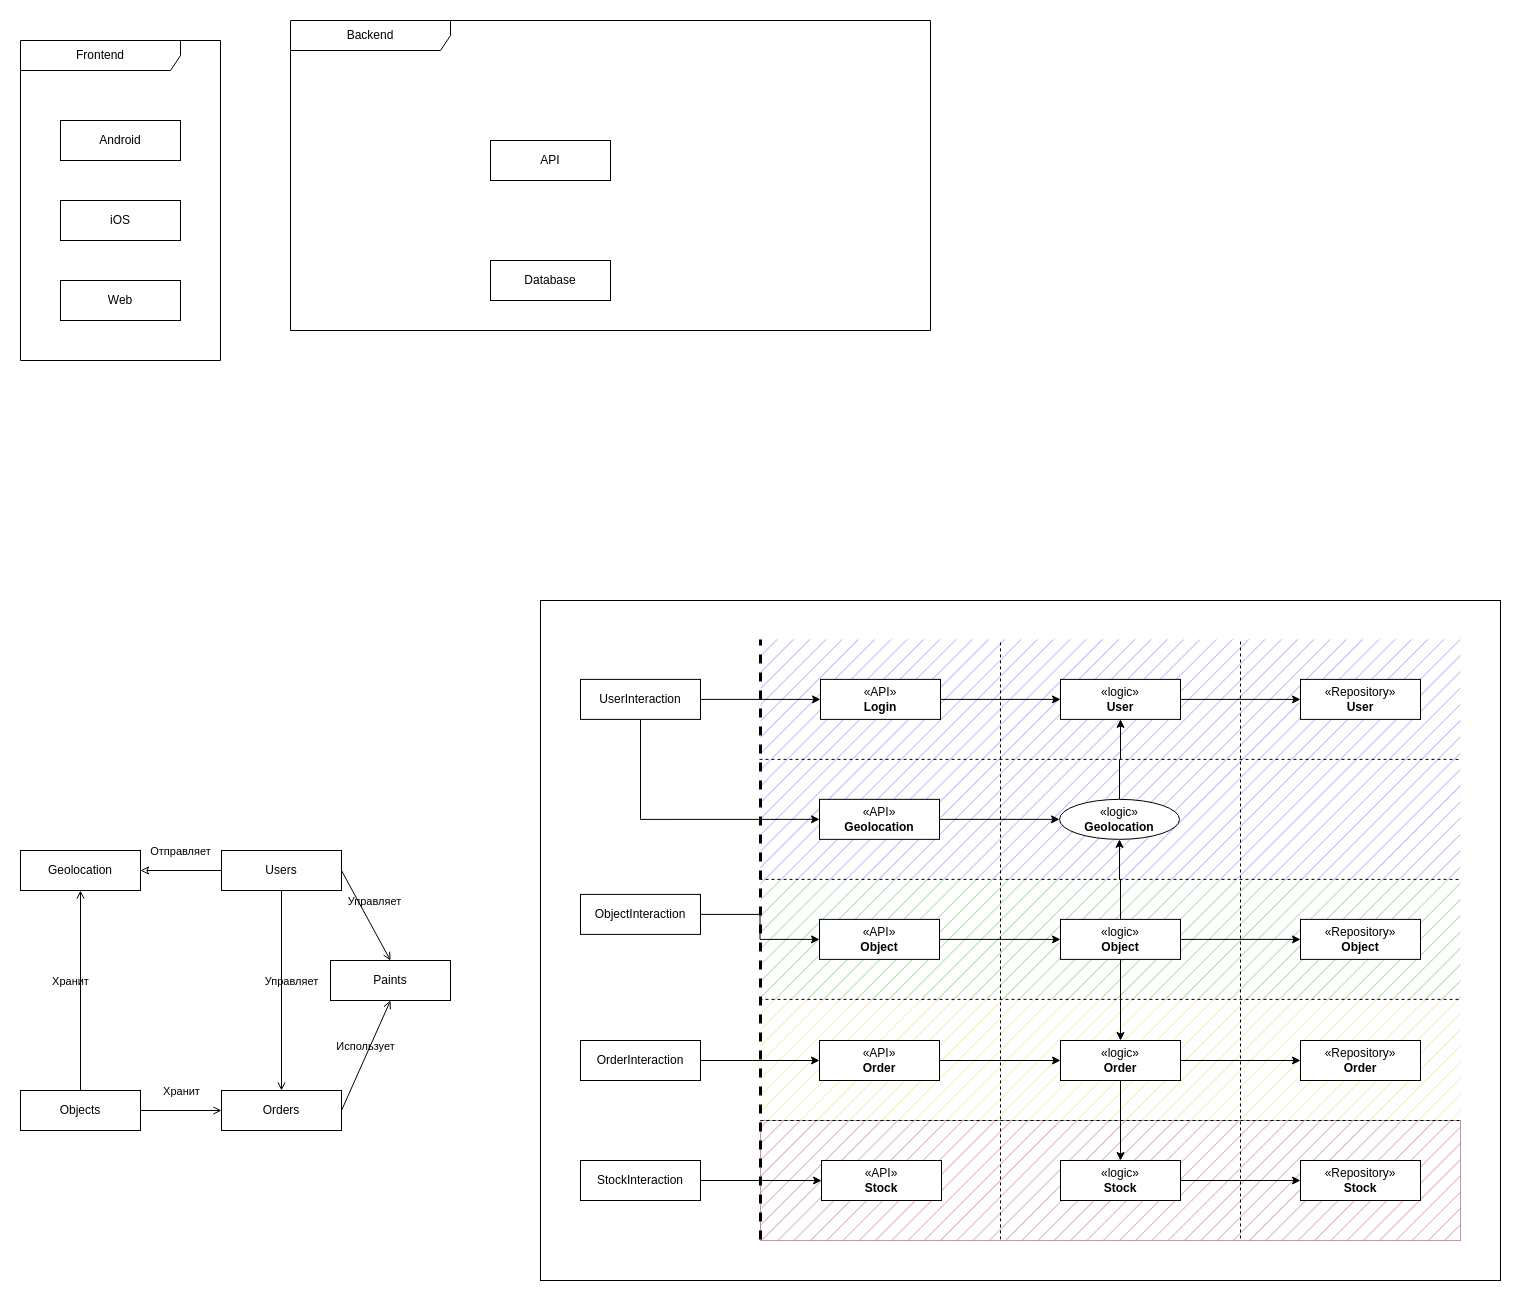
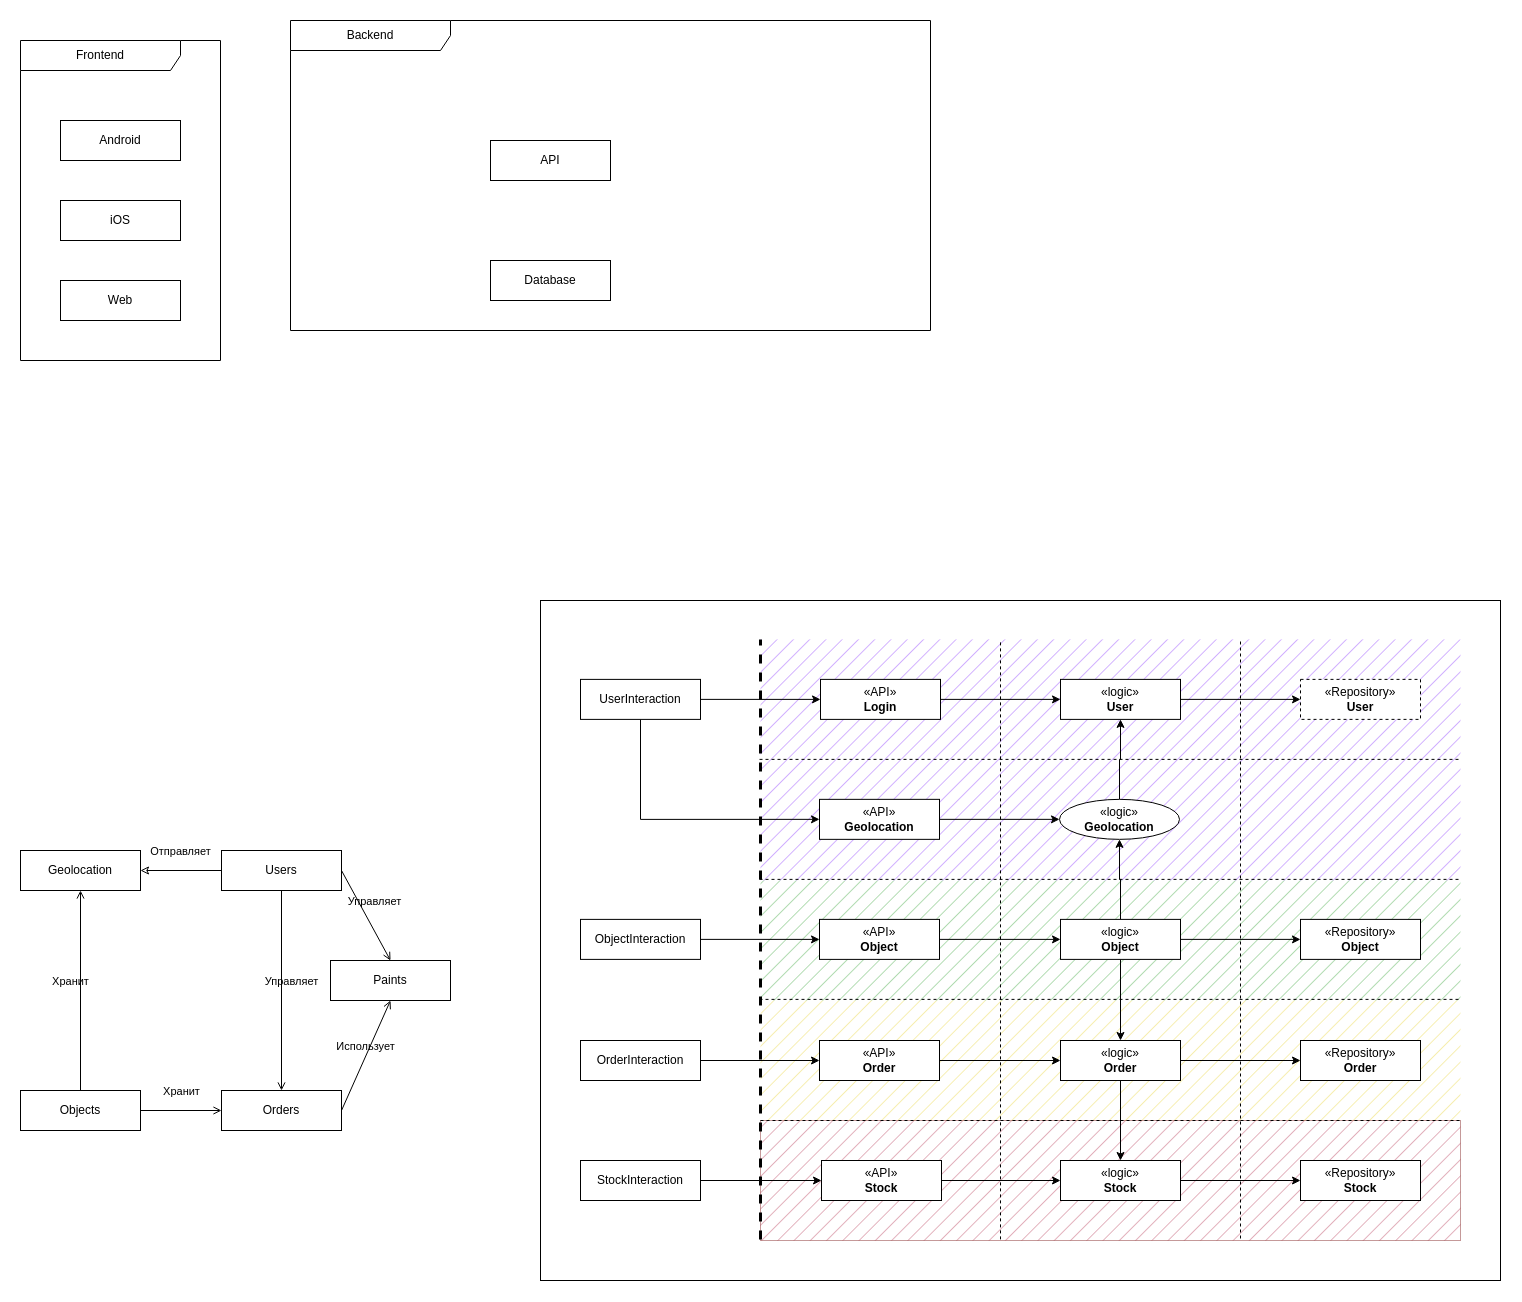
node "«Repository» User": style solid -> dashed
node "ObjectInteraction": moved (641, 914) -> (641, 939)
edge "«API» Stock" -> "«logic» Stock": added
